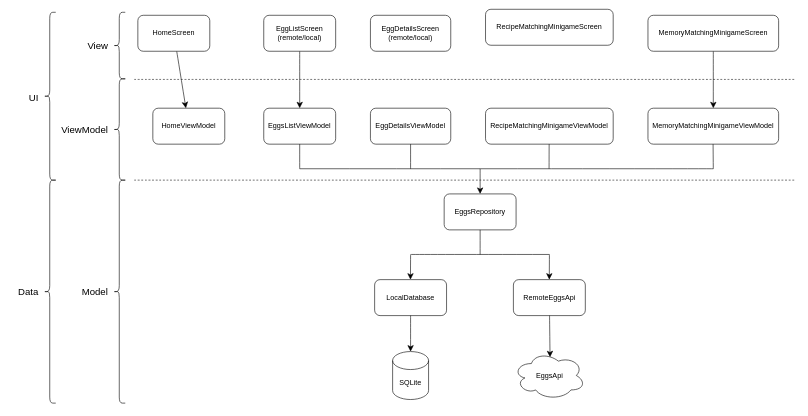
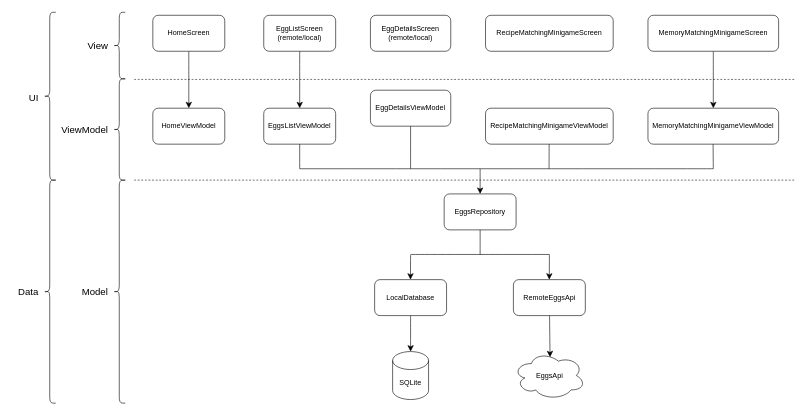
node "RecipeMatchingMinigameScreen": moved (550, 27) -> (550, 33)
node "HomeScreen": moved (174, 33) -> (189, 33)
node "EggDetailsViewModel": moved (411, 126) -> (411, 108)
